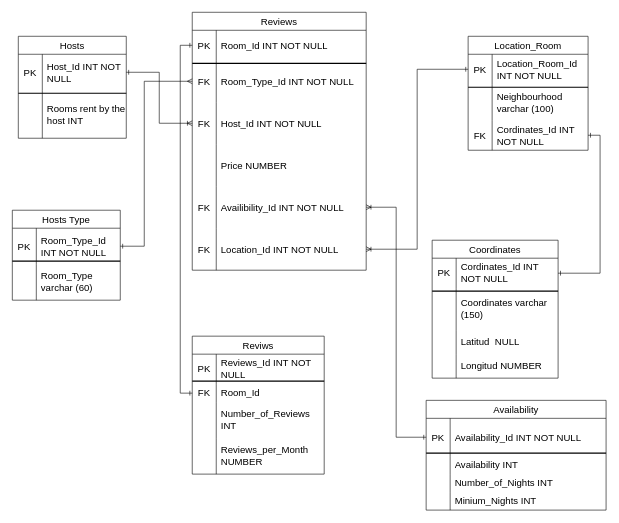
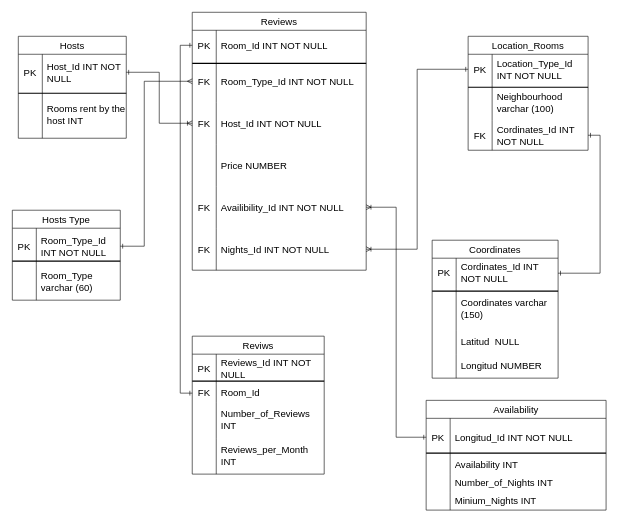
node "Location_Room": label "Location_Room" -> "Location_Rooms"
node "Location_Room_Id INT NOT NULL": label "Location_Room_Id INT NOT NULL" -> "Location_Type_Id INT NOT NULL"
node "Location_Id INT NOT NULL": label "Location_Id INT NOT NULL" -> "Nights_Id INT NOT NULL"
node "Availability_Id INT NOT NULL": label "Availability_Id INT NOT NULL" -> "Longitud_Id INT NOT NULL"
node "Reviews_per_Month NUMBER": label "Reviews_per_Month NUMBER" -> "Reviews_per_Month INT"
